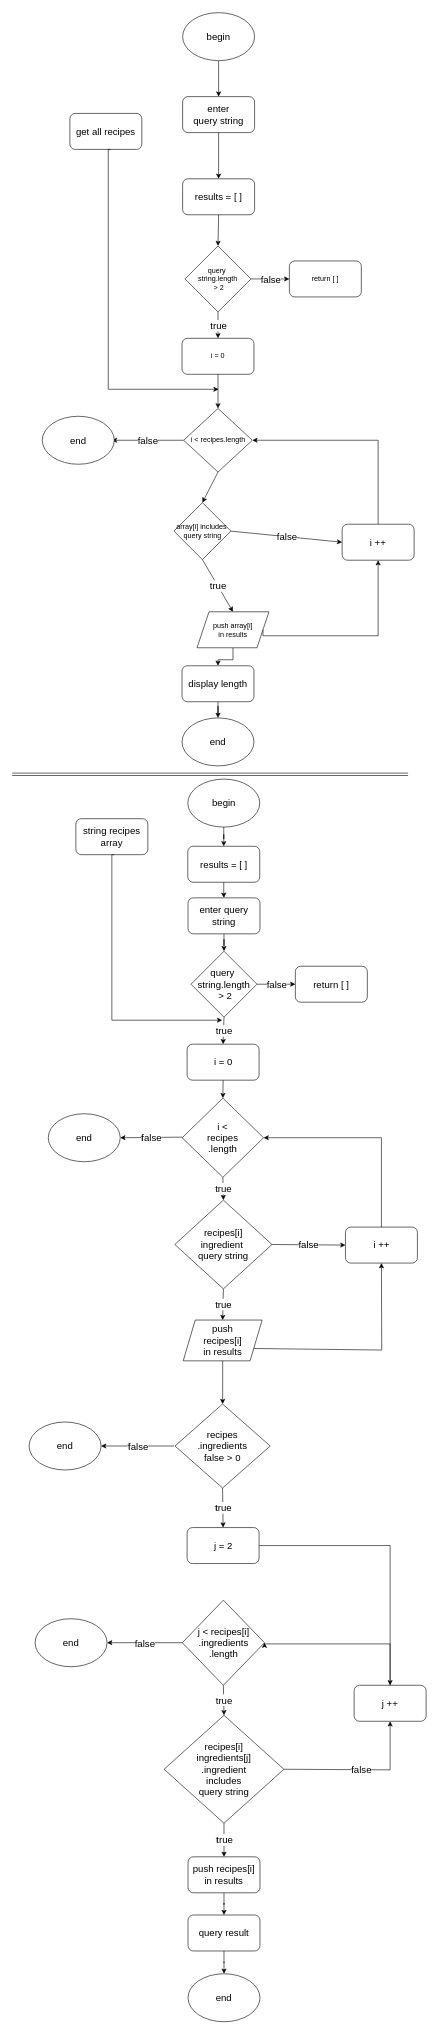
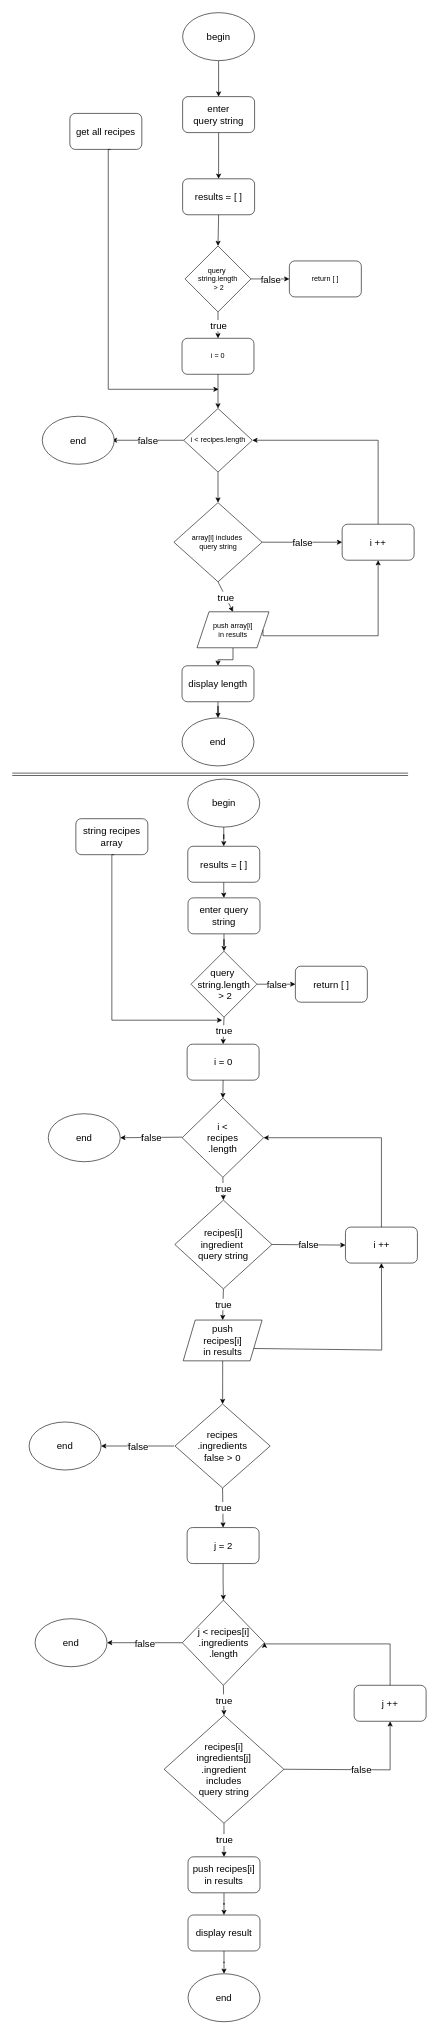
node "array[i] includes query string": size 57x57 -> 88x79
edge "j = 2" -> "j ++": now "j = 2" -> "j < recipes[i] .ingredients .length"
node "query result": label "query result" -> "display result"
